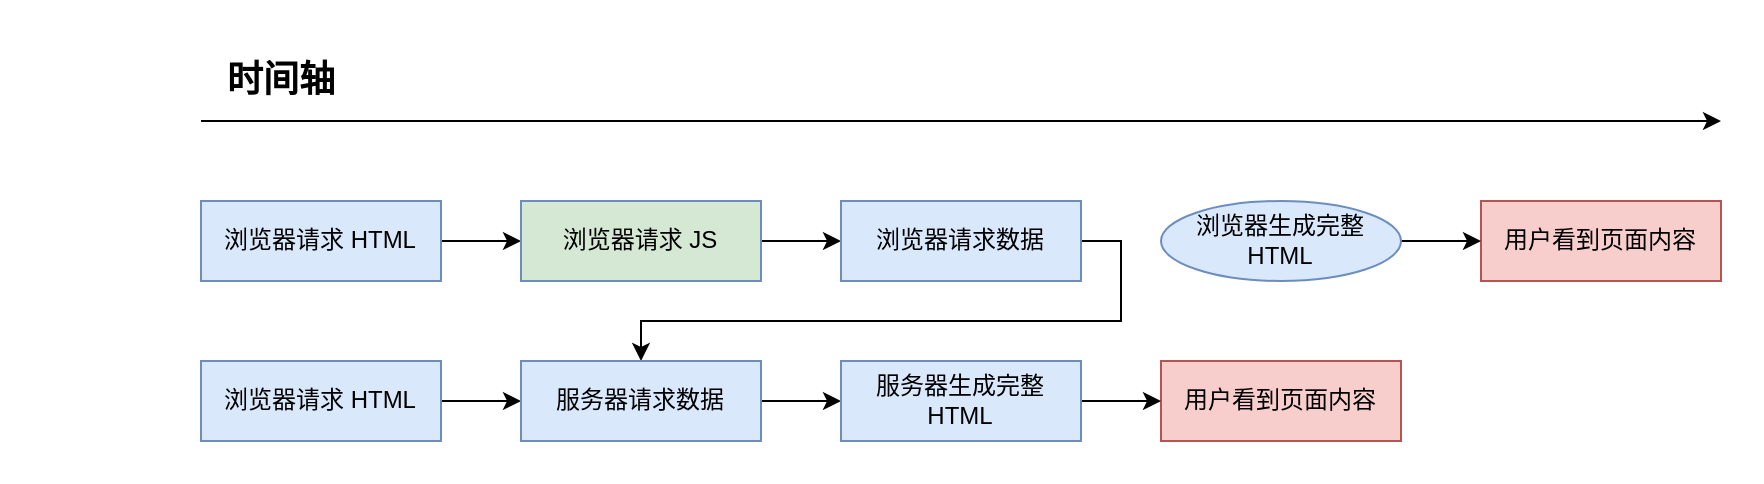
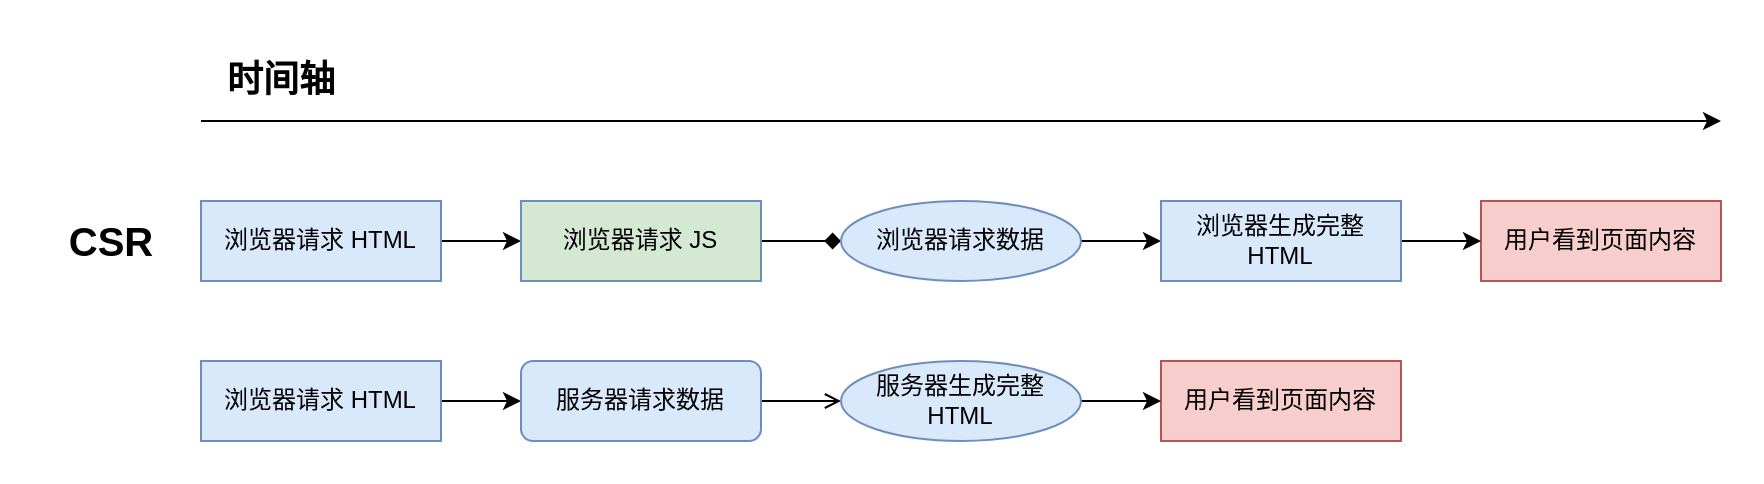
node "CSR": added
edge "浏览器请求 JS" -> "浏览器请求数据": arrowhead classic -> diamond
node "浏览器请求数据": shape rectangle -> ellipse
node "浏览器生成完整 HTML": shape ellipse -> rectangle
edge "浏览器请求数据" -> "服务器请求数据": now "浏览器请求数据" -> "浏览器生成完整 HTML"
node "服务器请求数据": shape rectangle -> rounded rectangle
edge "服务器请求数据" -> "服务器生成完整 HTML": arrowhead classic -> open
node "服务器生成完整 HTML": shape rectangle -> ellipse
